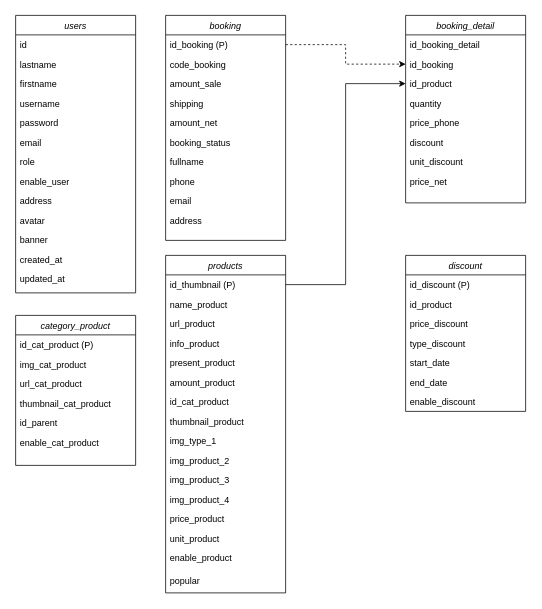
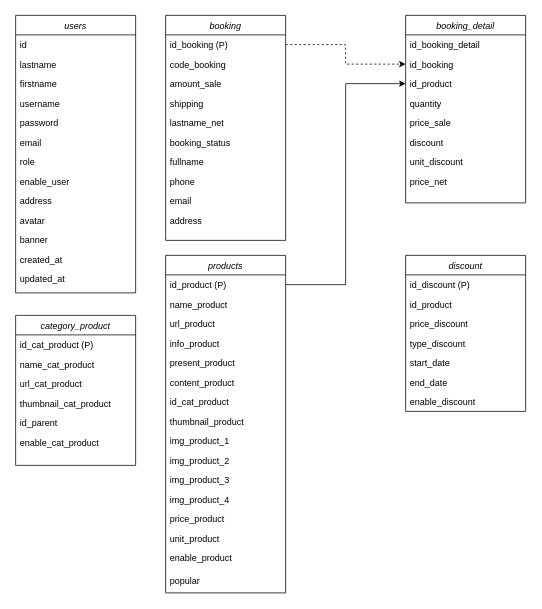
node "amount_net": label "amount_net" -> "lastname_net"
node "price_phone": label "price_phone" -> "price_sale"
node "id_thumbnail (P)": label "id_thumbnail (P)" -> "id_product (P)"
node "img_cat_product": label "img_cat_product" -> "name_cat_product"
node "amount_product": label "amount_product" -> "content_product"
node "img_type_1": label "img_type_1" -> "img_product_1"
